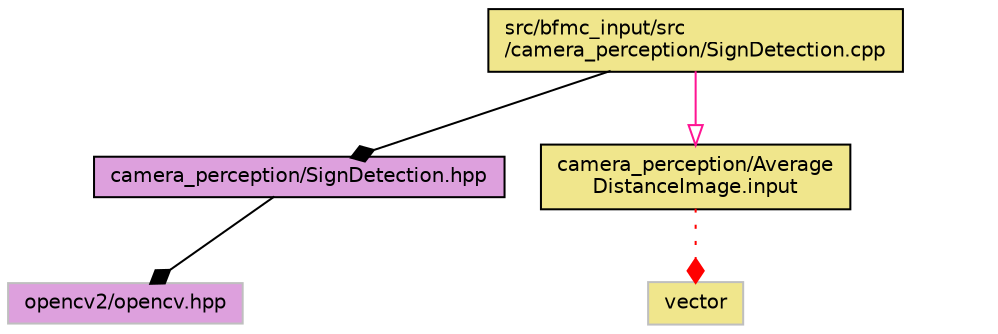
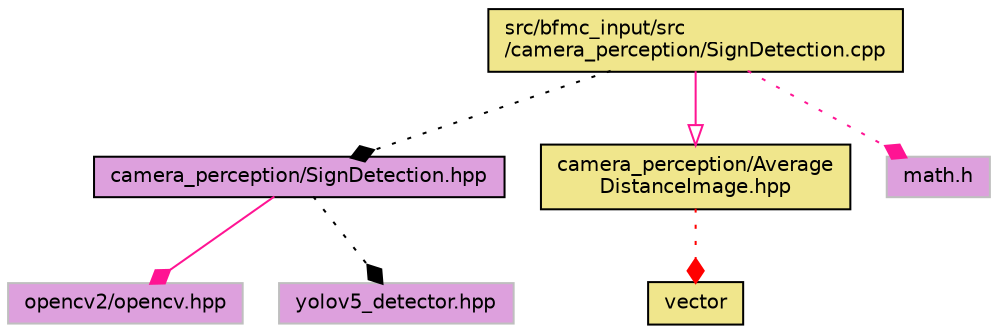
edge "src/bfmc_input/src /camera_perception/SignDetection.cpp" -> "camera_perception/SignDetection.hpp": style solid -> dotted
node "camera_perception/Average DistanceImage.input": label "camera_perception/Average DistanceImage.input" -> "camera_perception/Average DistanceImage.hpp"
node "math.h": added
edge "camera_perception/SignDetection.hpp" -> "opencv2/opencv.hpp": color black -> deeppink
node "yolov5_detector.hpp": added
node "vector": color grey75 -> black
